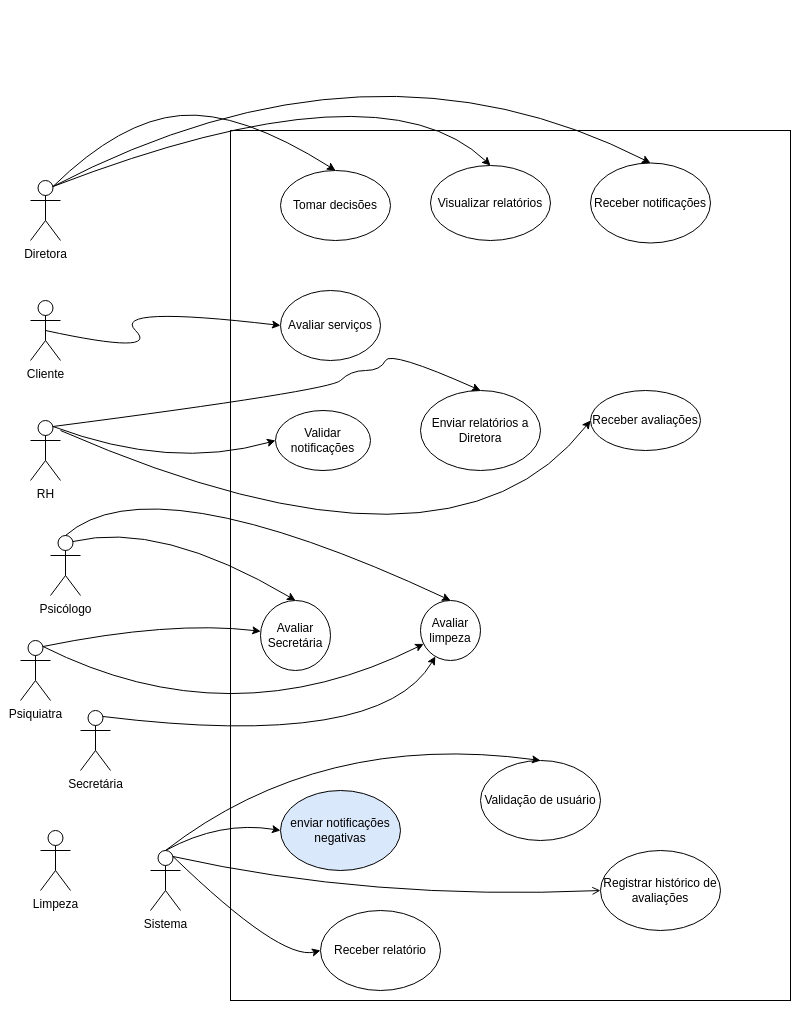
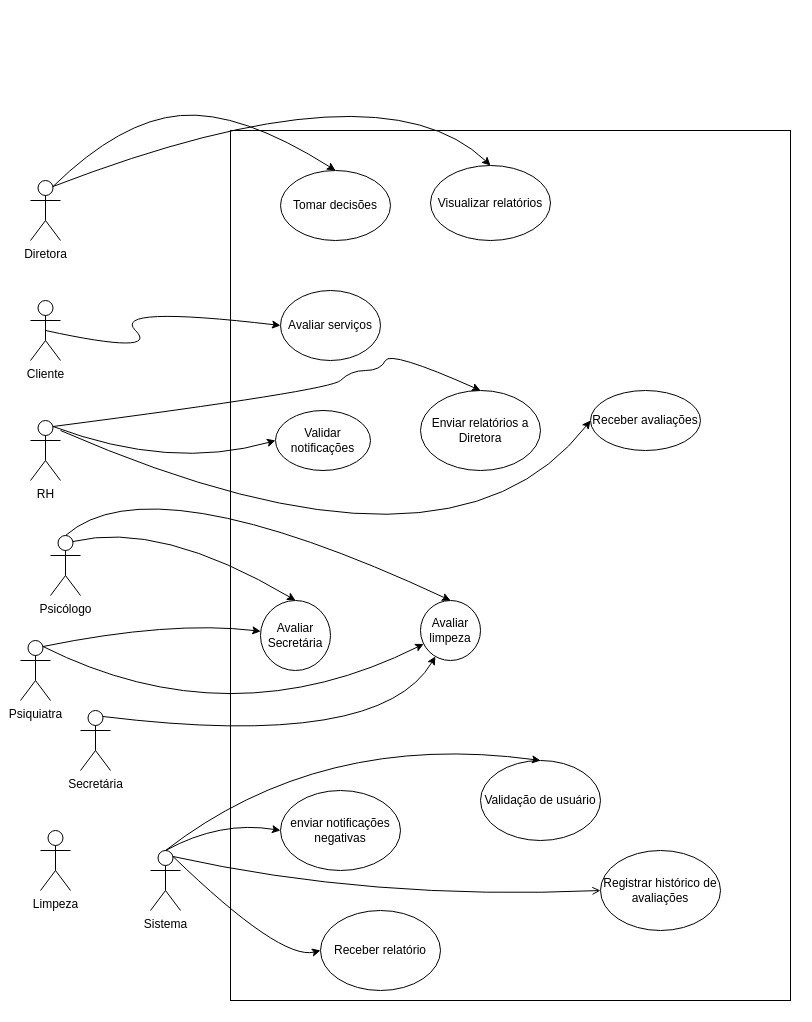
edge "Diretora" -> "Receber notificações": removed
node "Receber notificações": removed
node "enviar notificações negativas": fillcolor #dae8fc -> #ffffff
